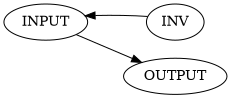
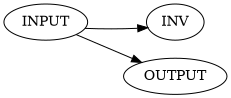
edge "INV" -> "INPUT": reversed
